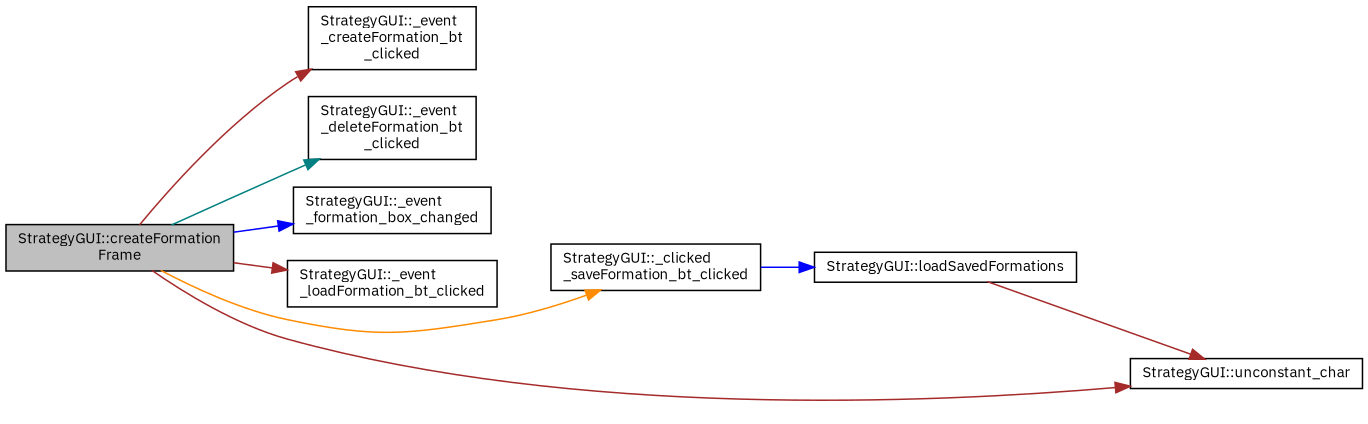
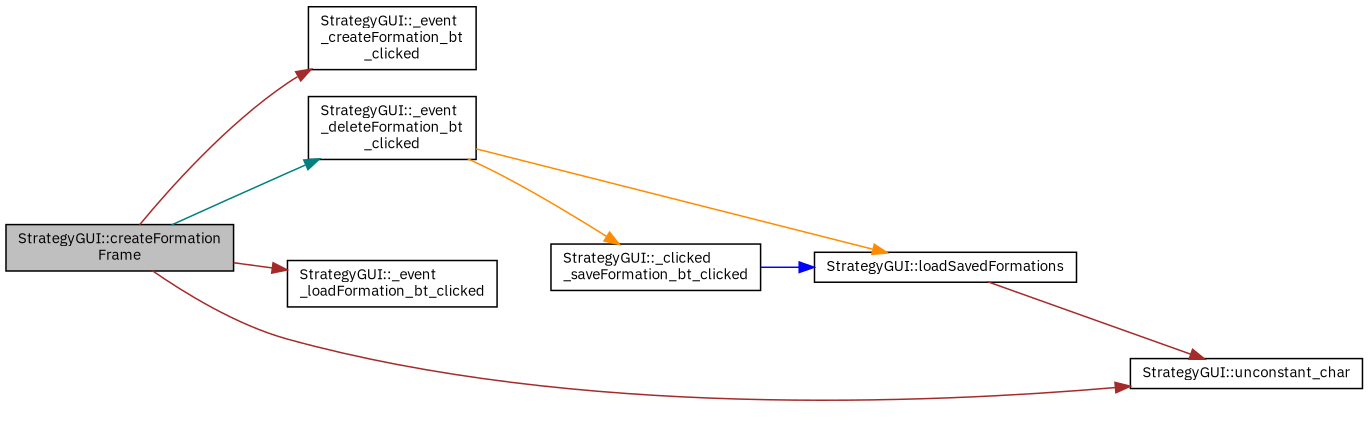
edge "StrategyGUI::_event _deleteFormation_bt _clicked" -> "StrategyGUI::loadSavedFormations": added
node "StrategyGUI::_event _formation_box_changed": removed
edge "StrategyGUI::createFormation Frame" -> "StrategyGUI::_clicked _saveFormation_bt_clicked": now "StrategyGUI::_event _deleteFormation_bt _clicked" -> "StrategyGUI::_clicked _saveFormation_bt_clicked"
